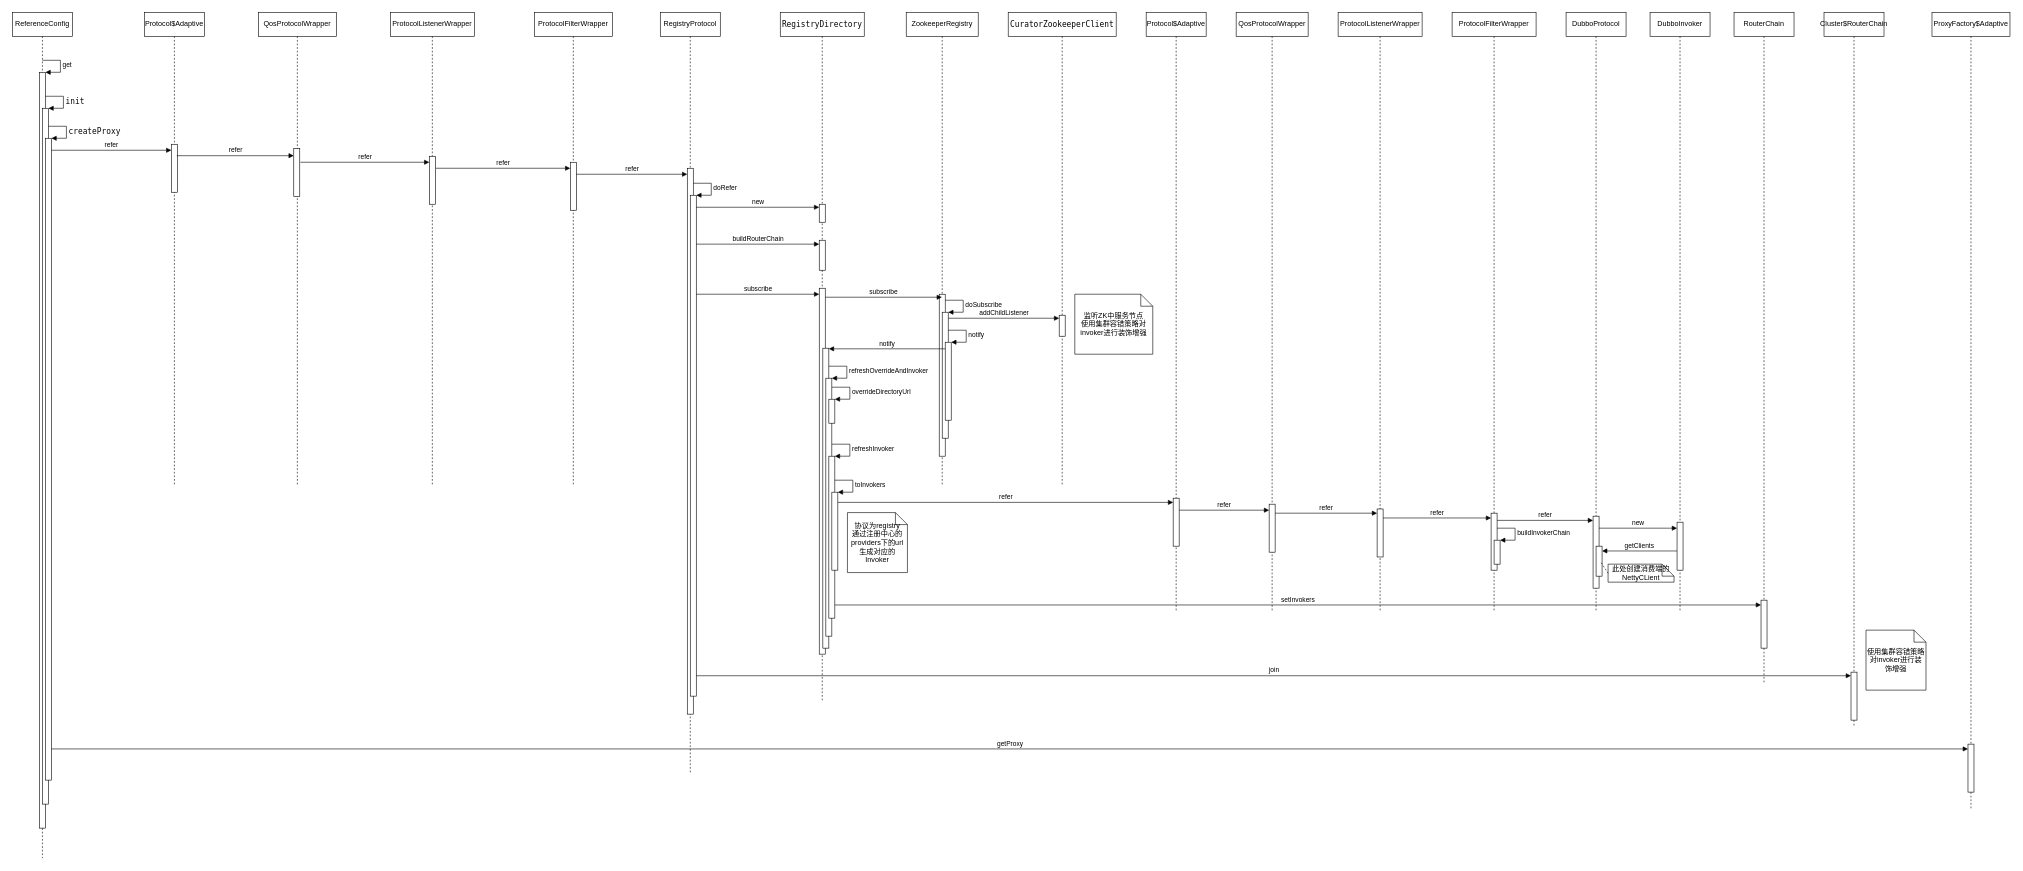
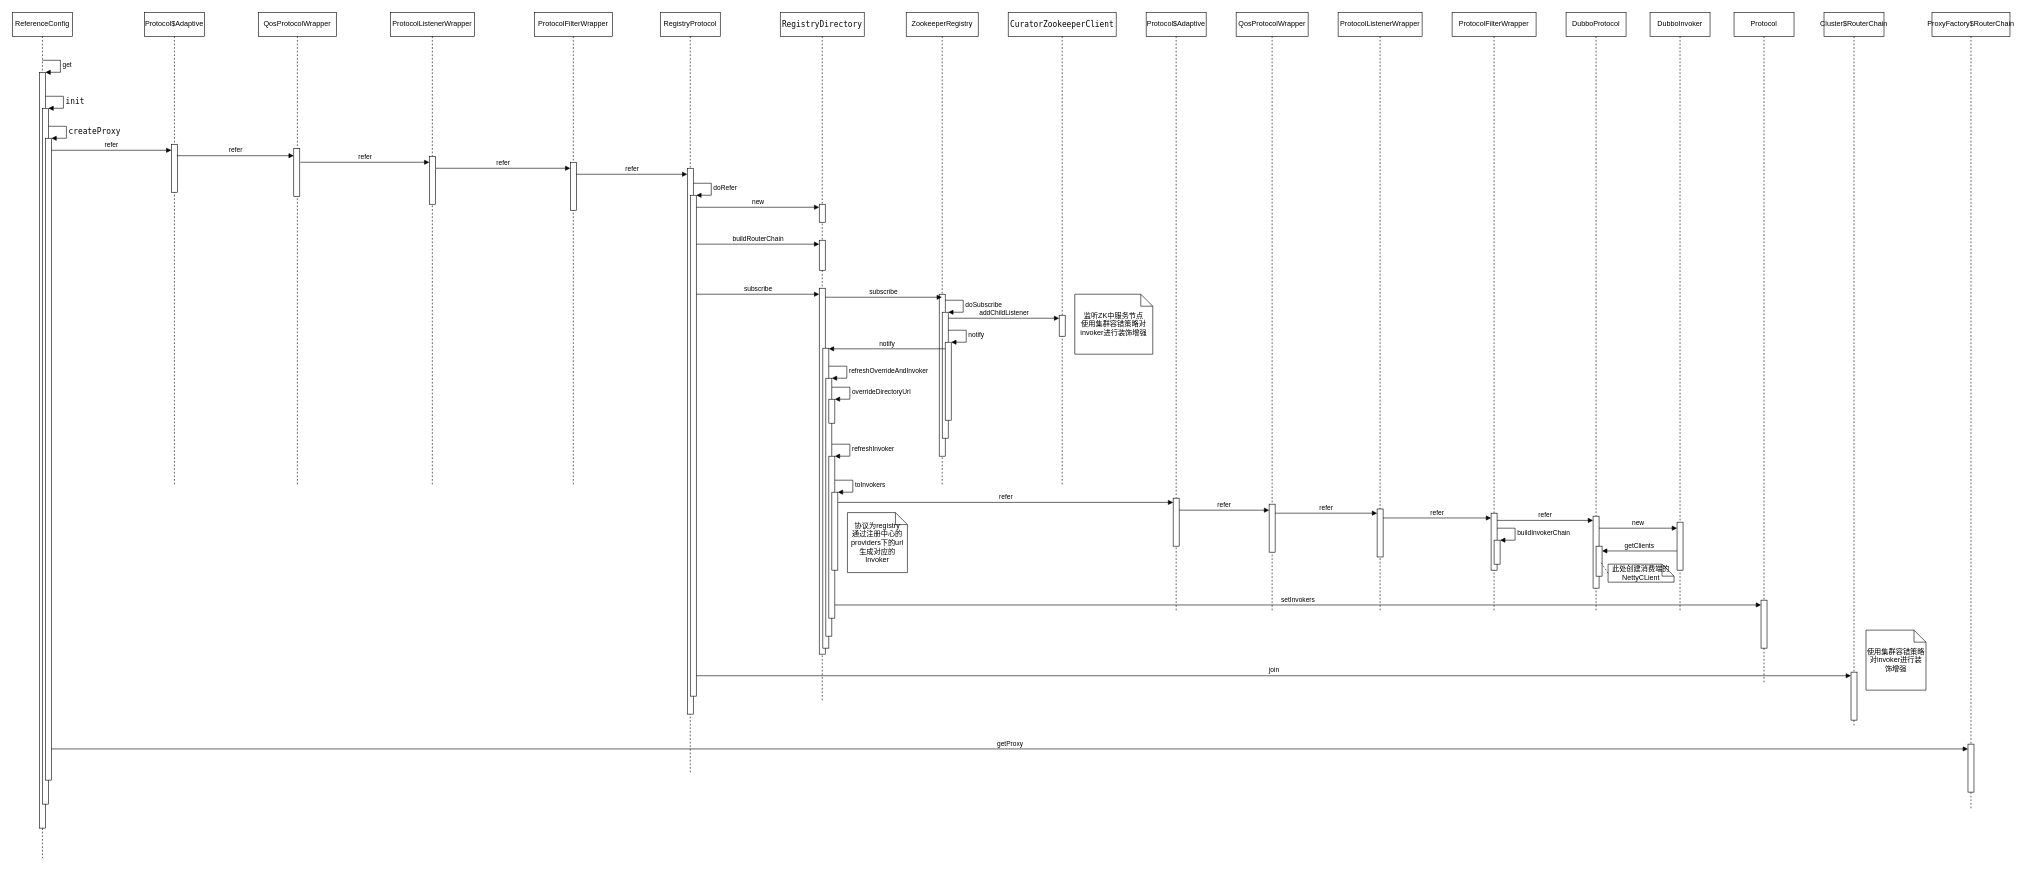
node "RouterChain": label "RouterChain" -> "Protocol"
node "ProxyFactory$Adaptive": label "ProxyFactory$Adaptive" -> "ProxyFactory$RouterChain"
